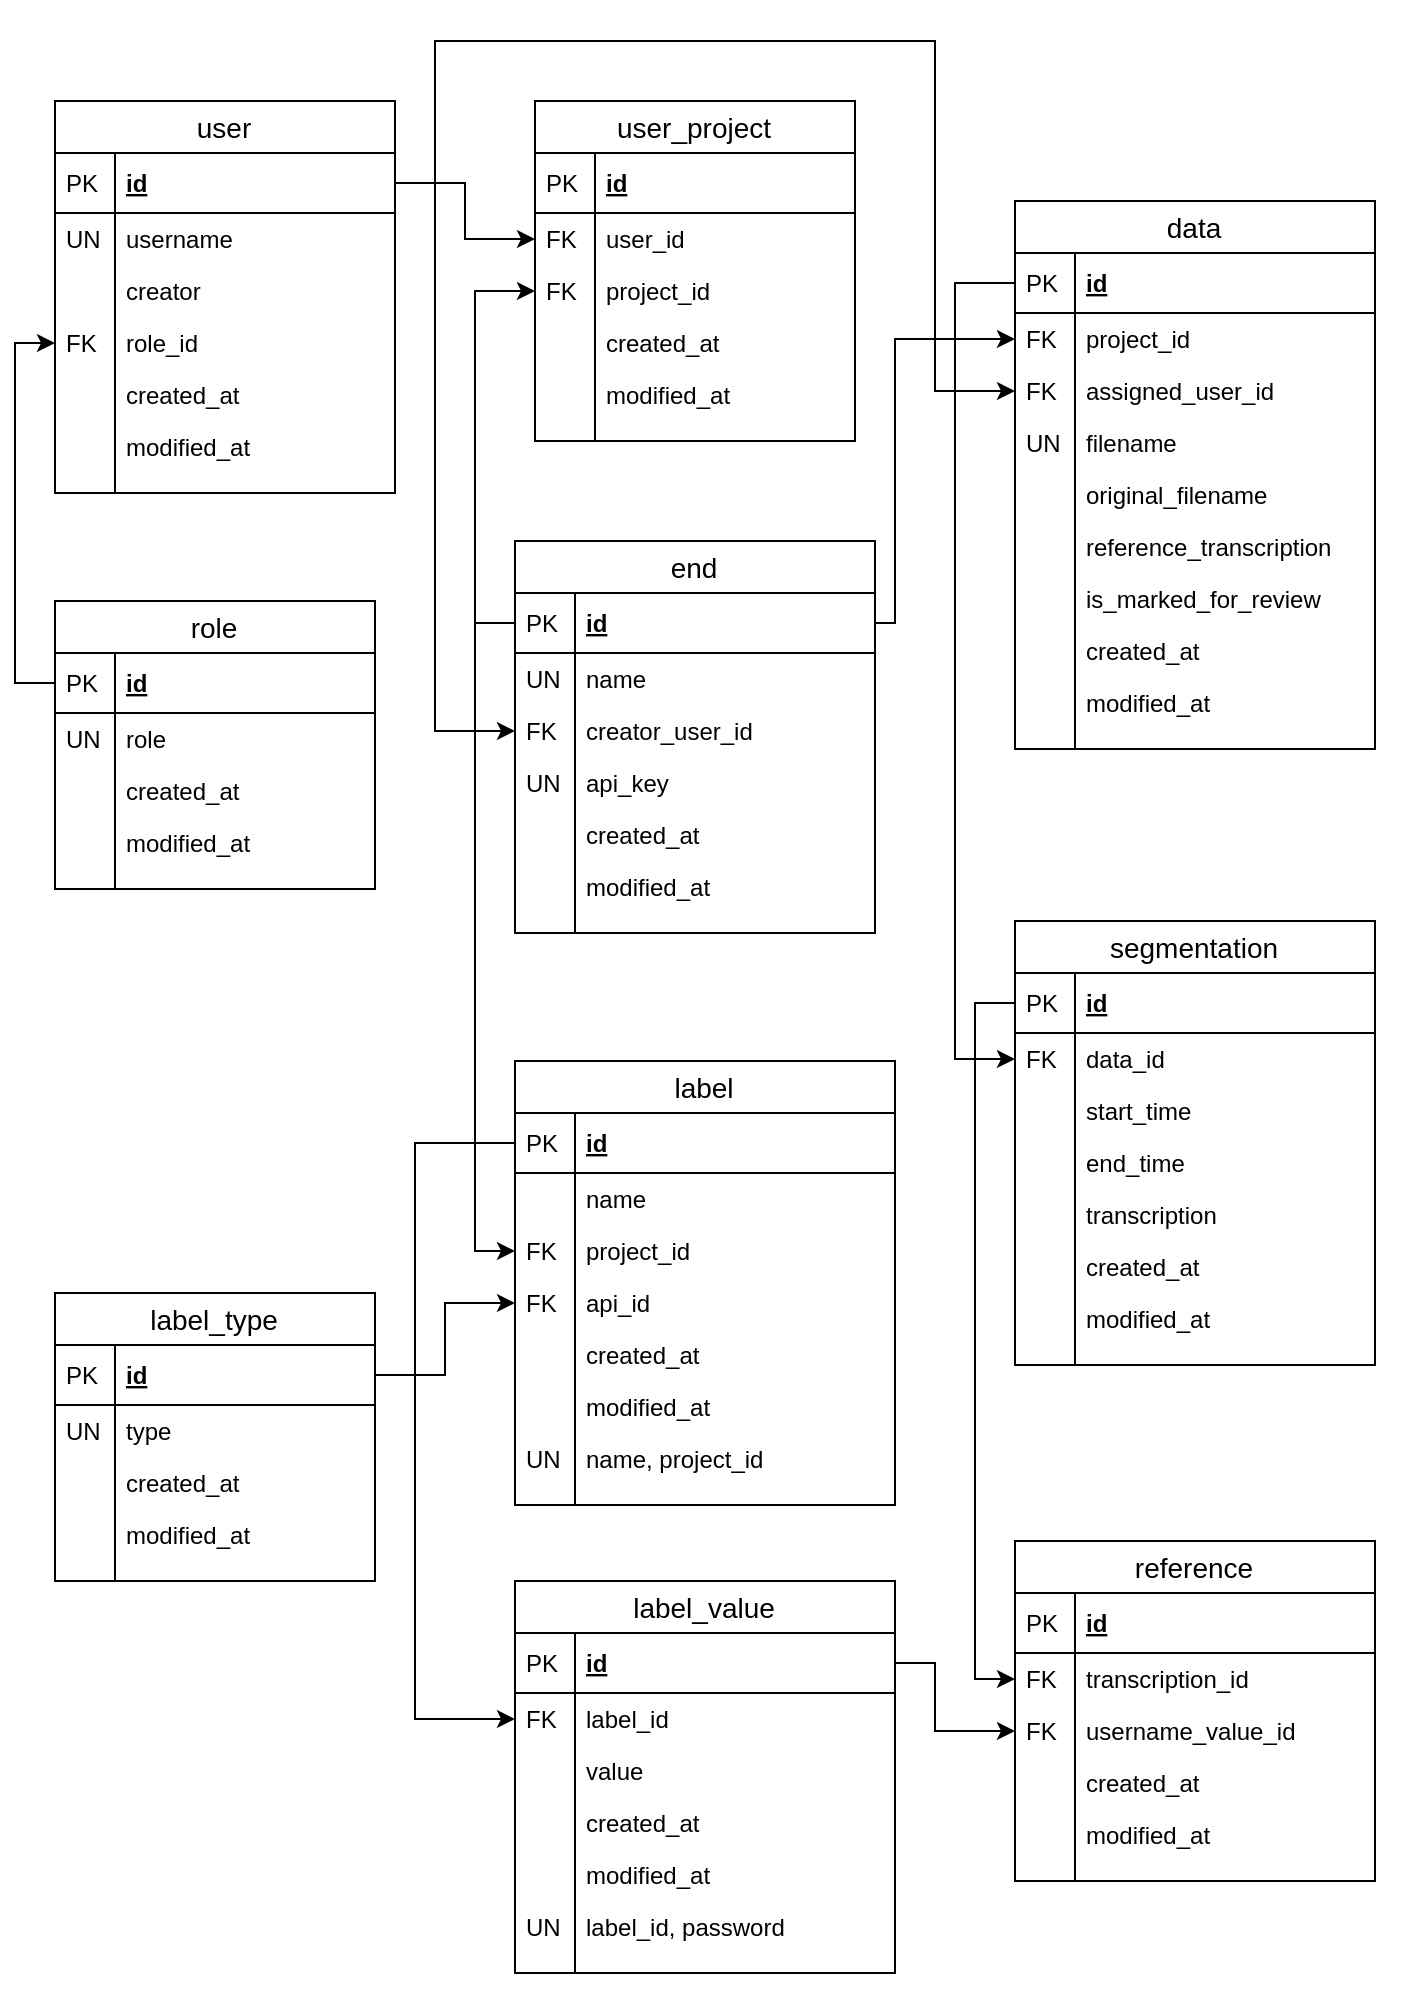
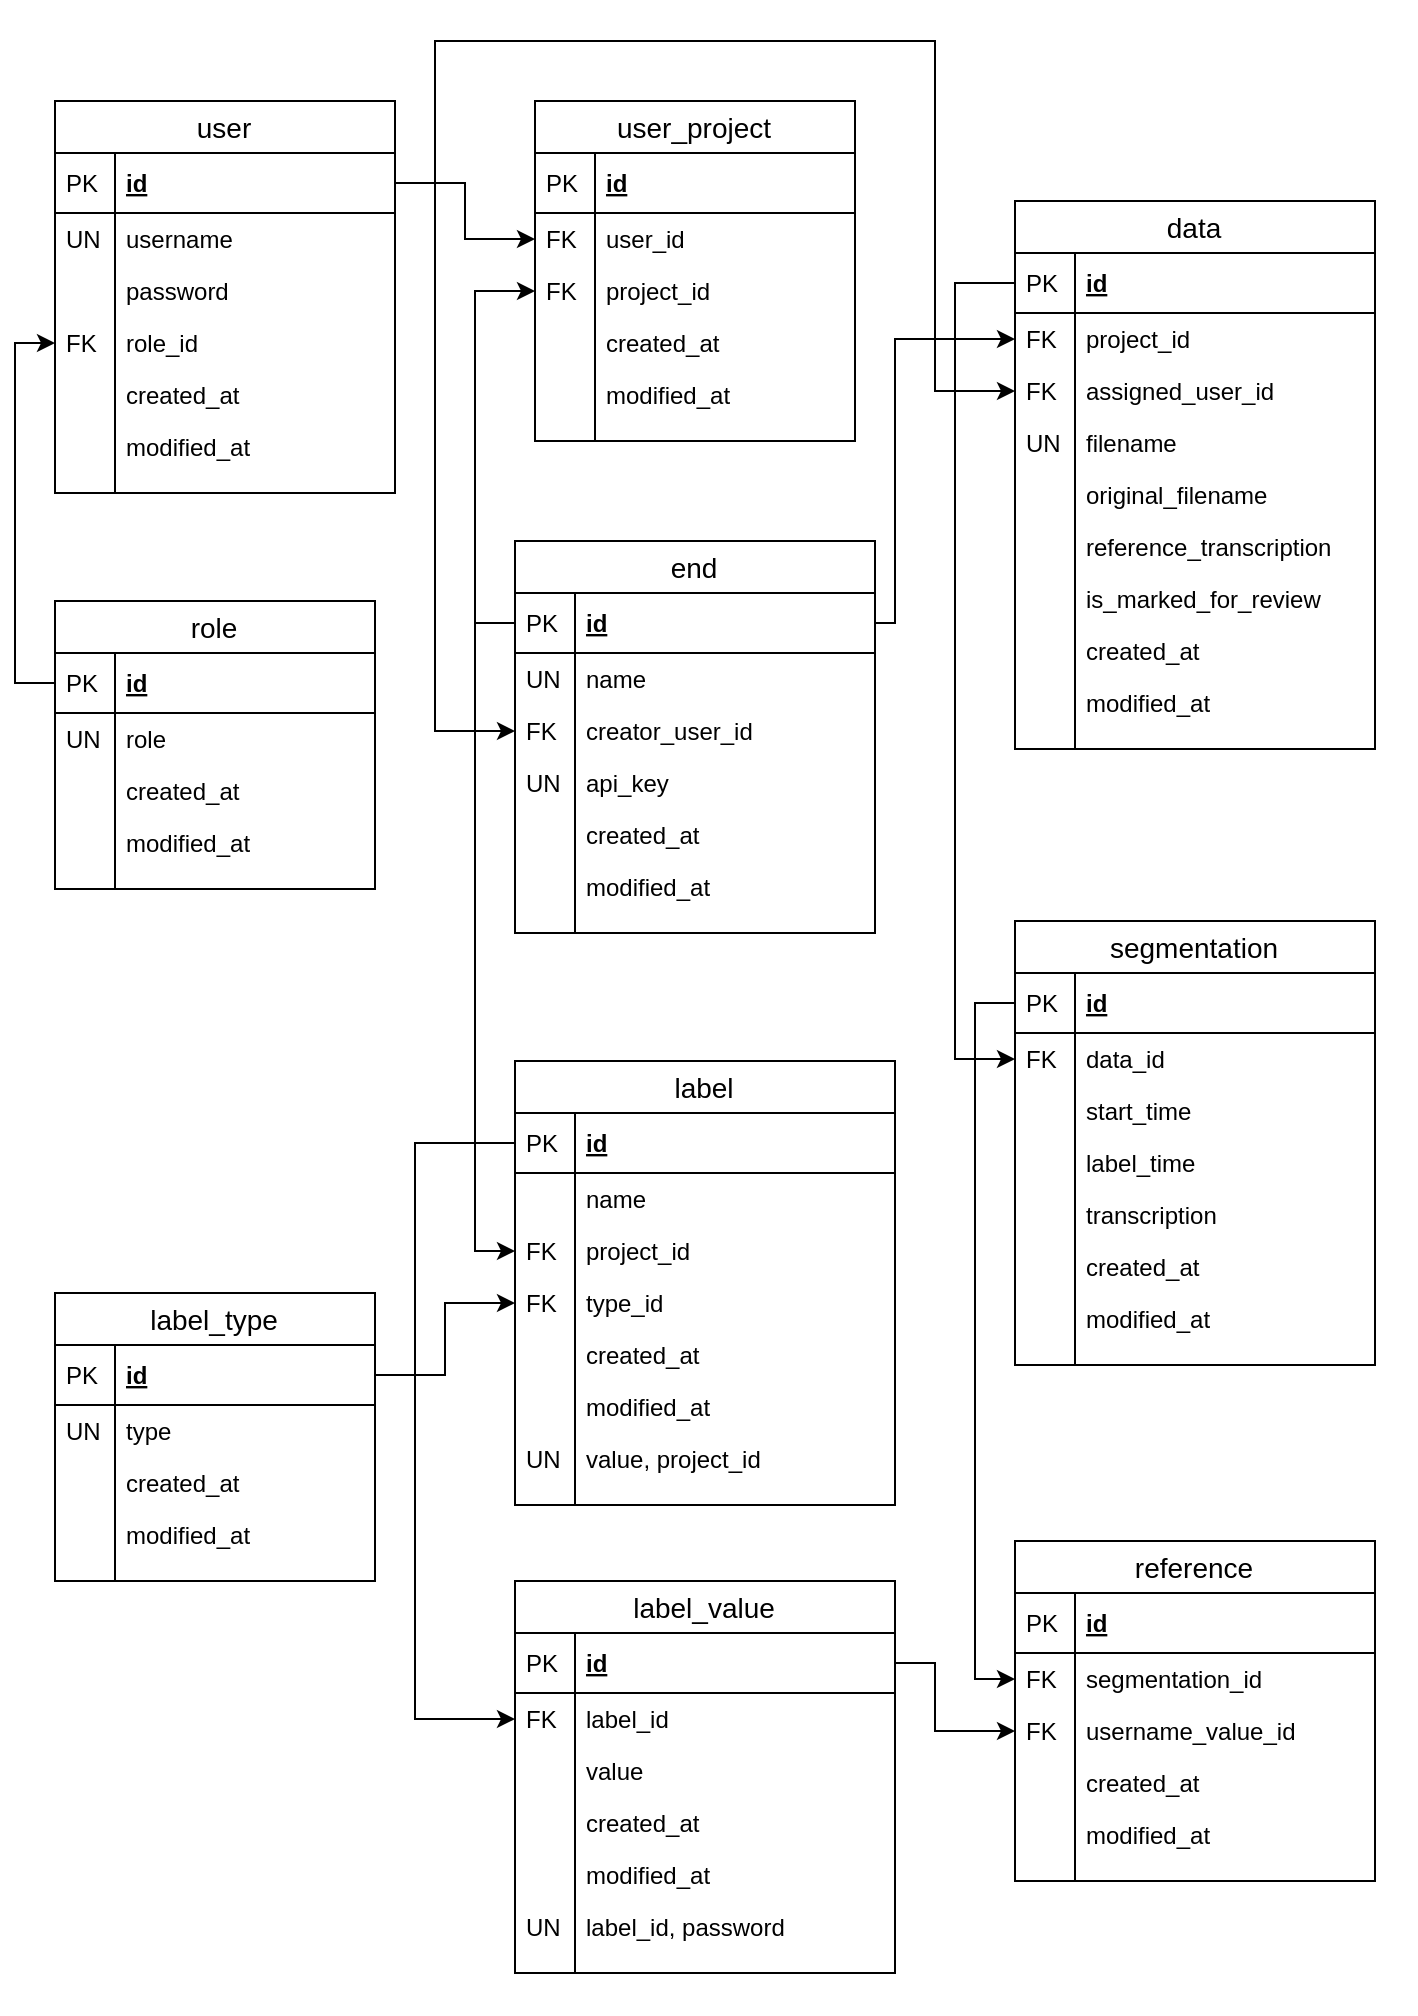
node "creator": label "creator" -> "password"
node "end_time": label "end_time" -> "label_time"
node "api_id": label "api_id" -> "type_id"
node "name, project_id": label "name, project_id" -> "value, project_id"
node "transcription_id": label "transcription_id" -> "segmentation_id"
